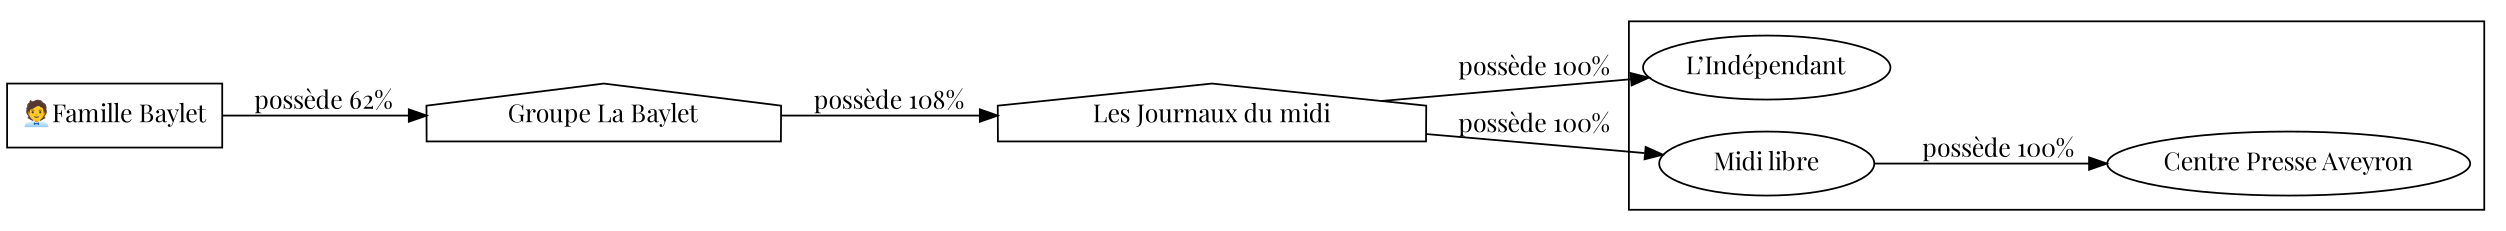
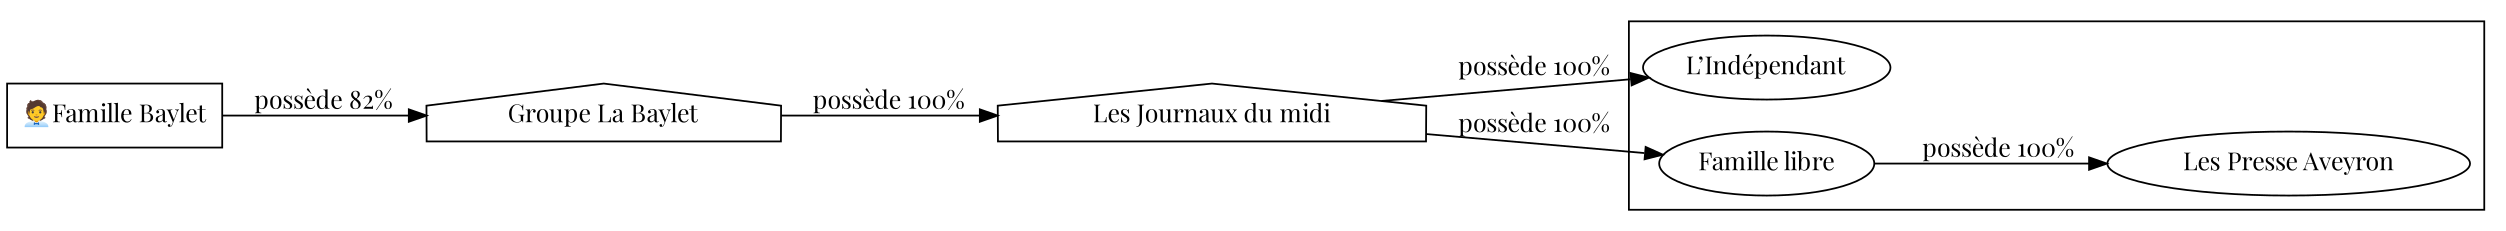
edge "🧑‍💼Famille Baylet" -> "Groupe La Baylet": label "possède 62%" -> "possède 82%"
edge "Groupe La Baylet" -> "Les Journaux du midi": label "possède 108%" -> "possède 100%"
node "Midi libre": label "Midi libre" -> "Famille libre"
node "Centre Presse Aveyron": label "Centre Presse Aveyron" -> "Les Presse Aveyron"
